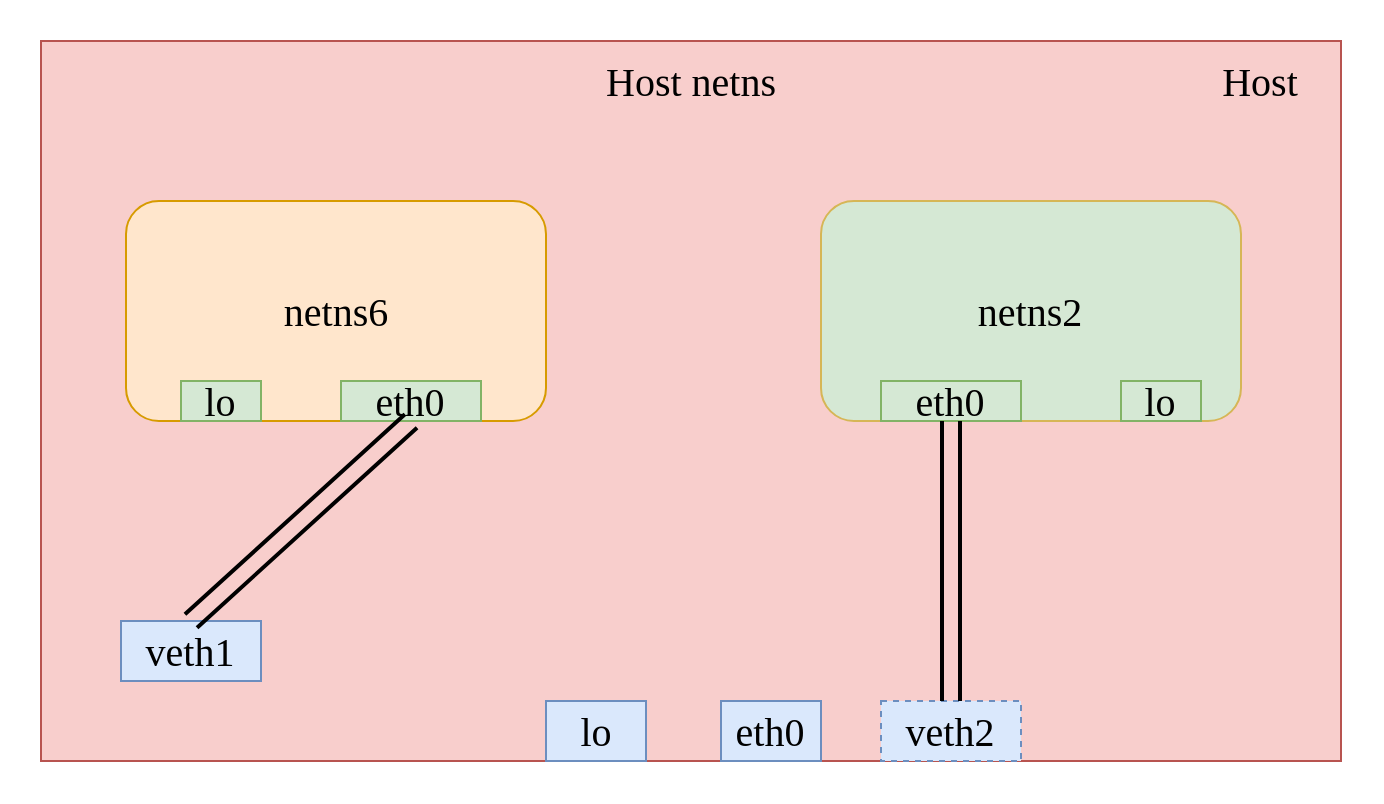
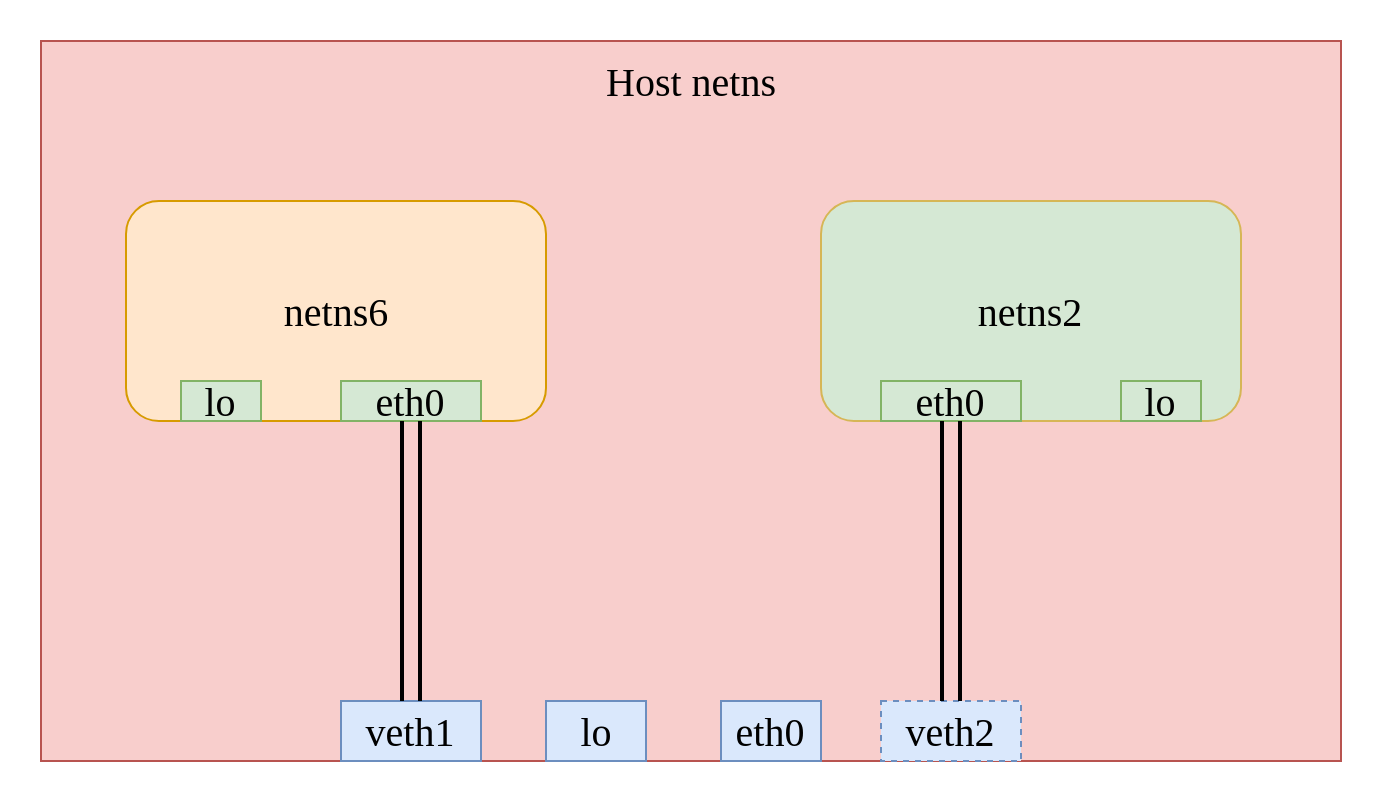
node "Host": removed
node "veth1": moved (191, 651) -> (411, 731)
